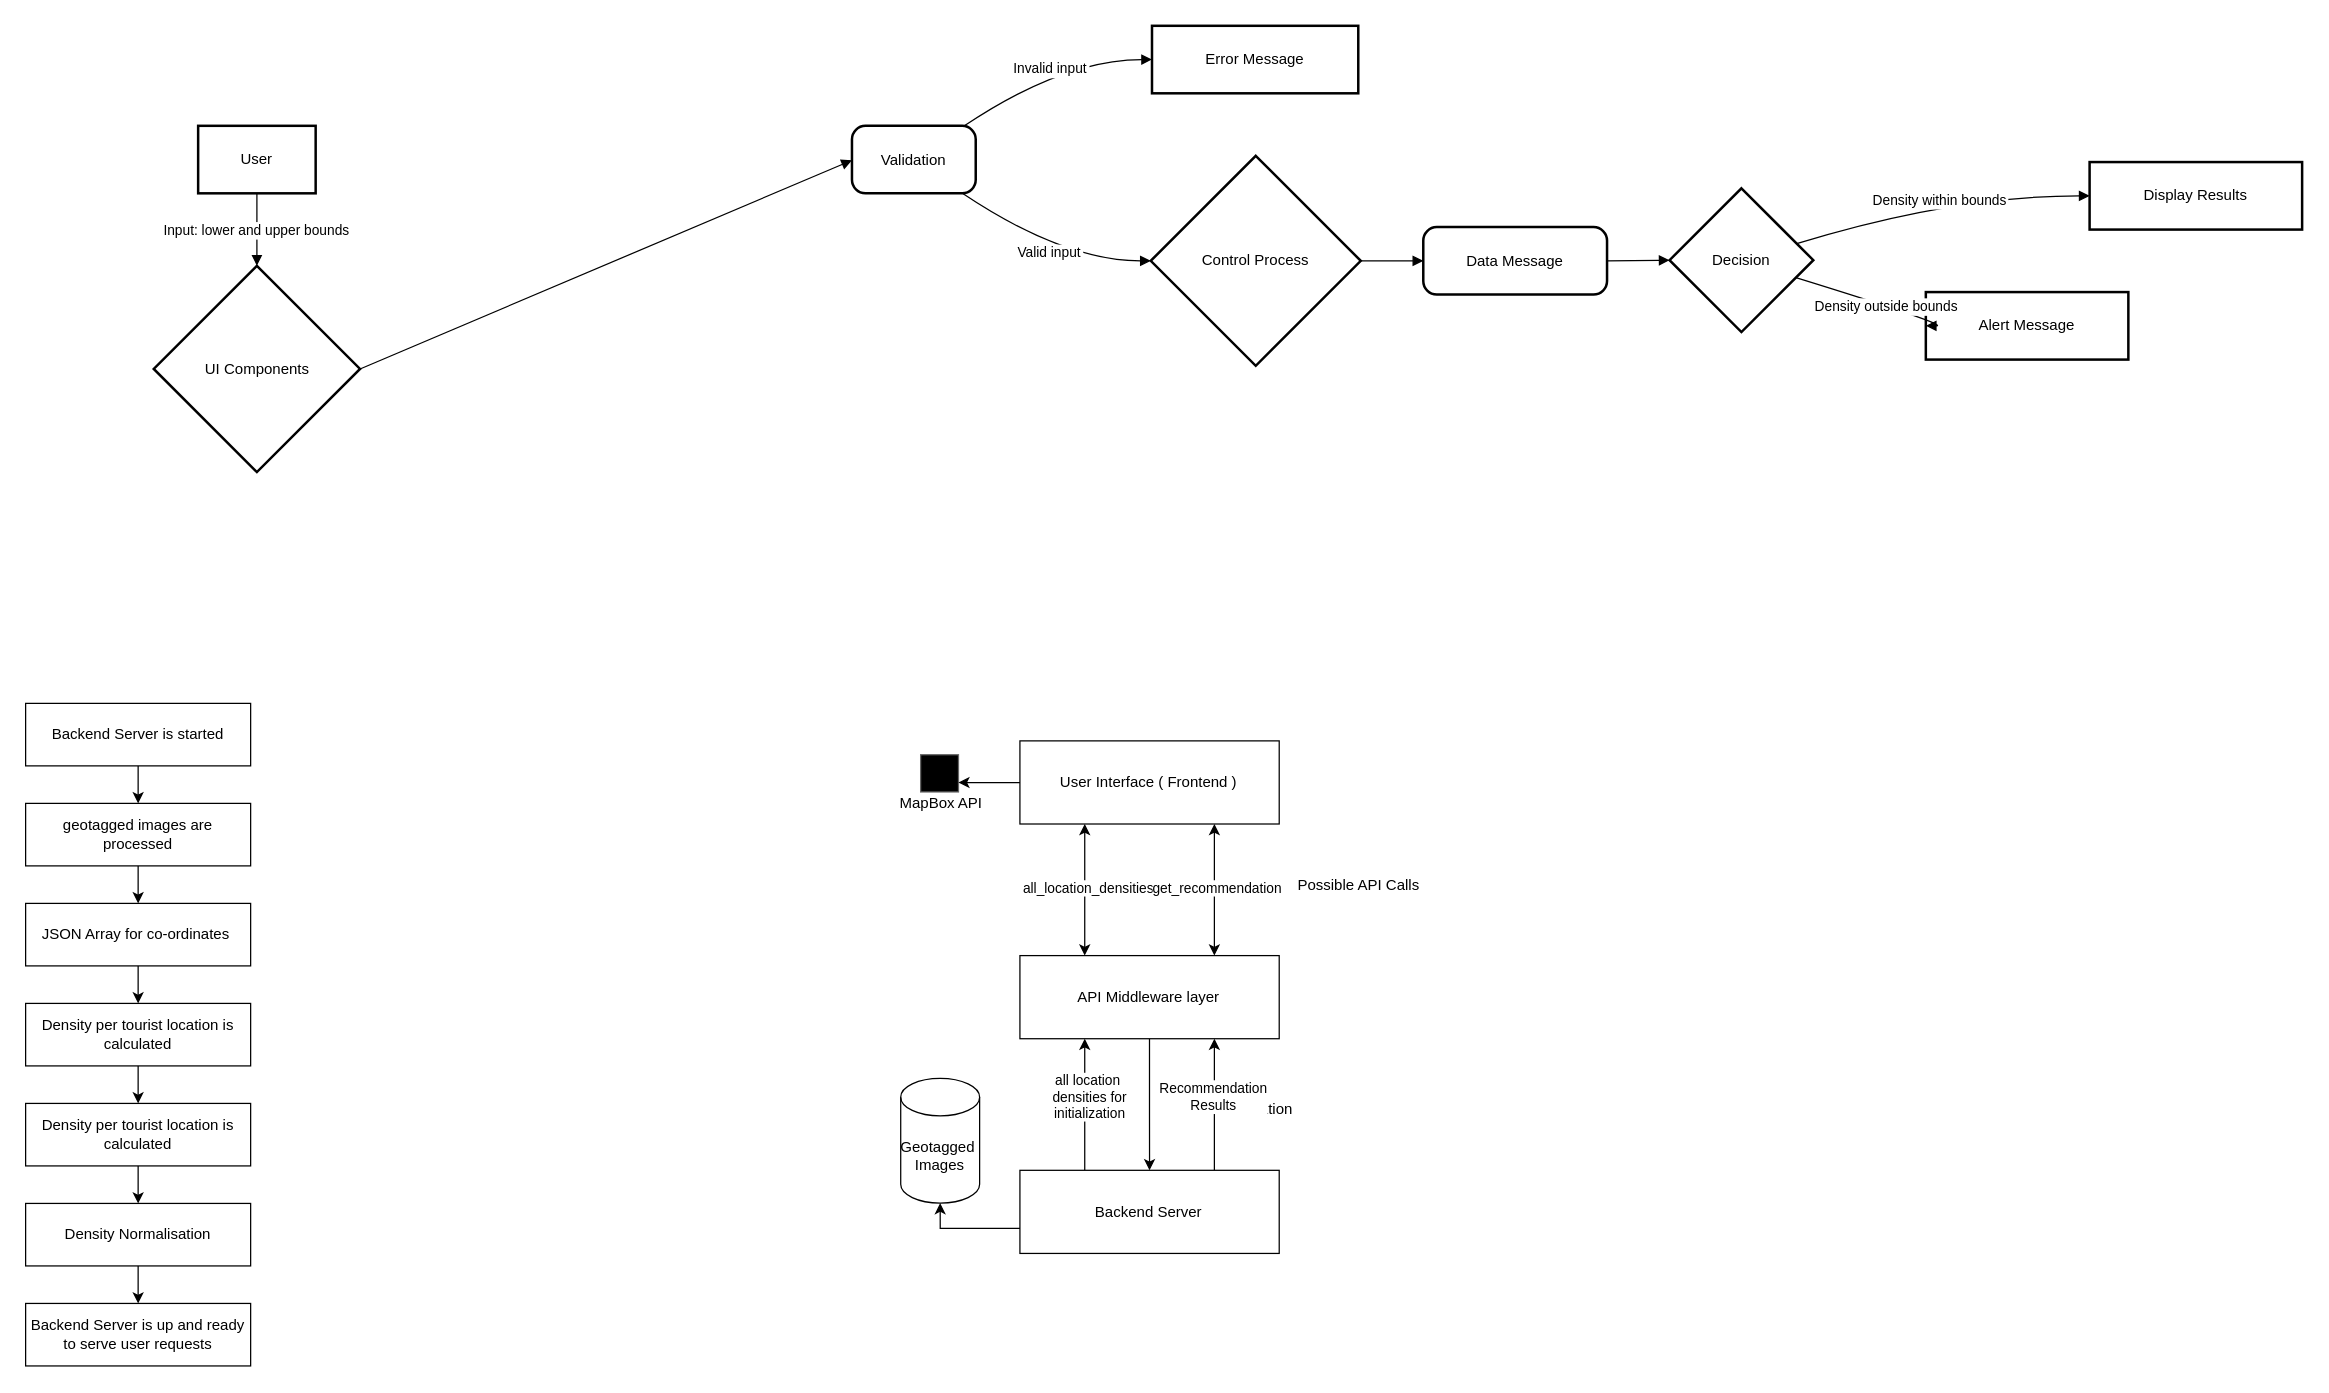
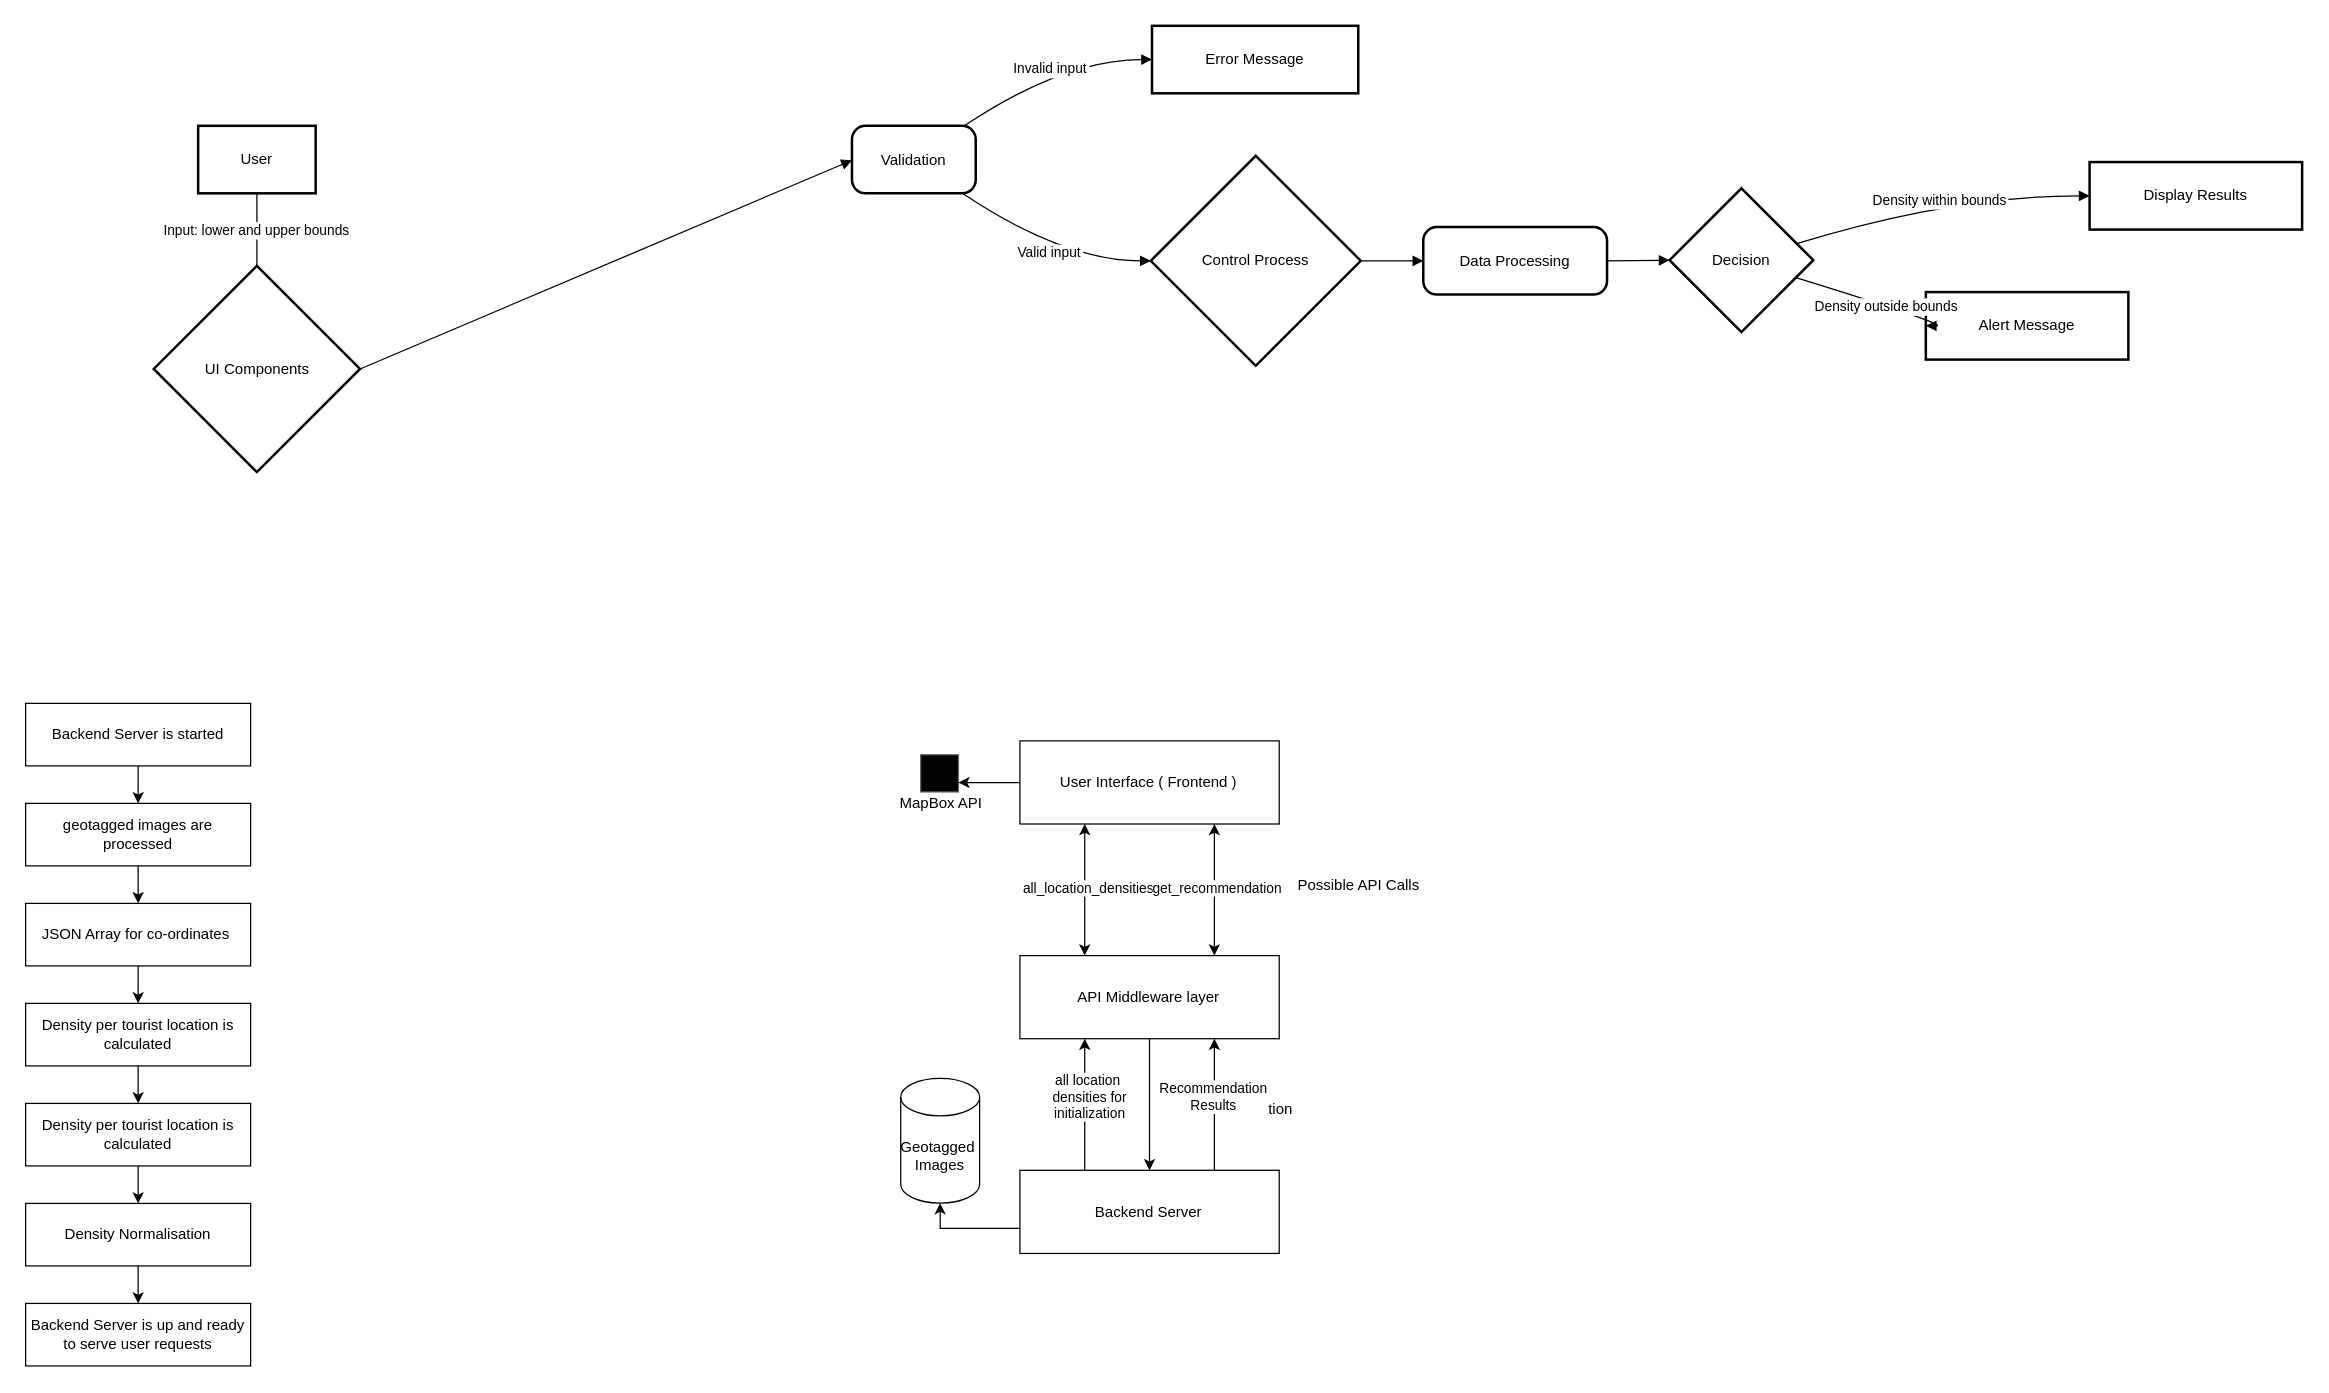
edge "User" -> "UI Components": arrowhead block -> none
node "Data Message": label "Data Message" -> "Data Processing"
